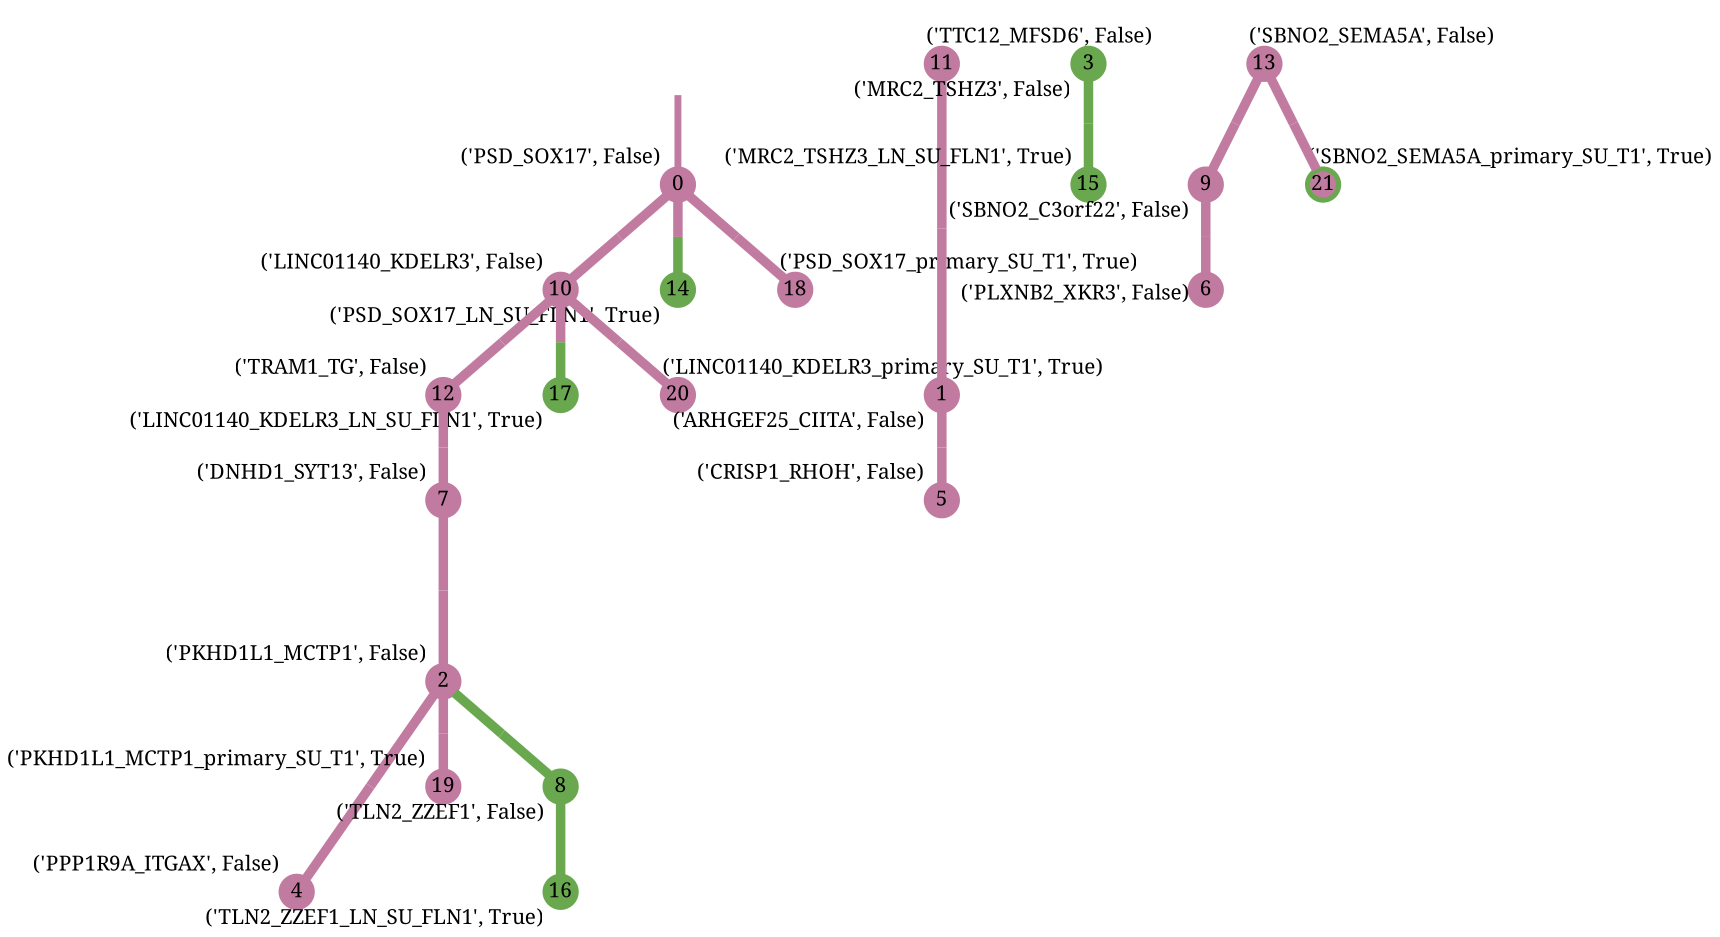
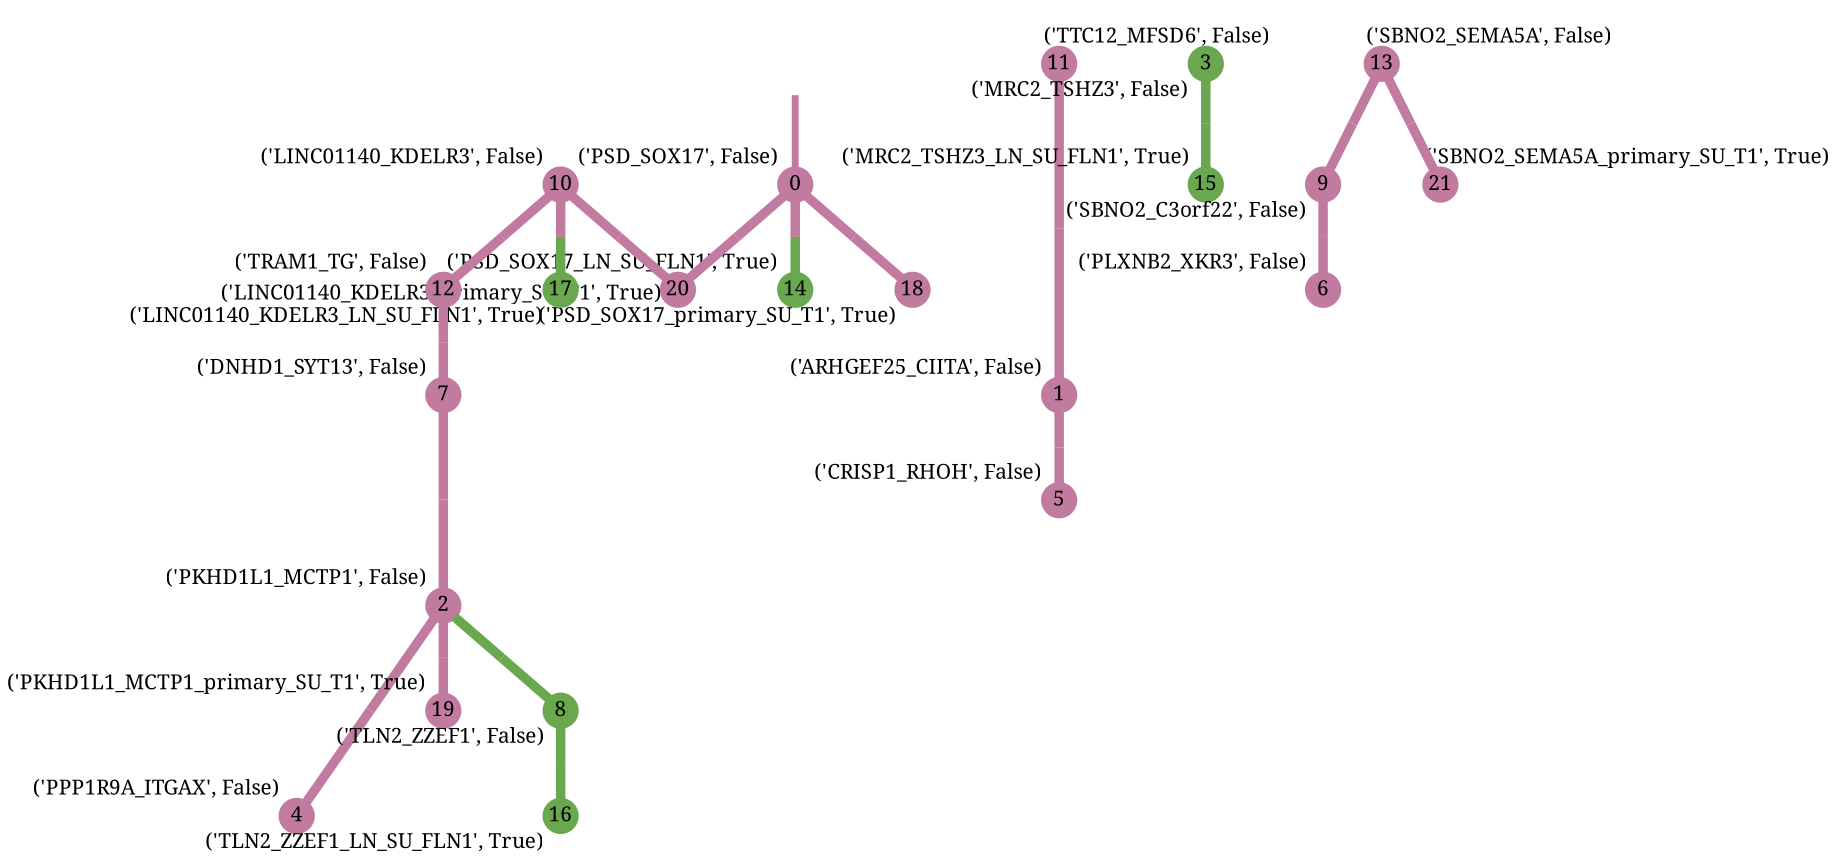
node "21 ('SBNO2_SEMA5A_primary_SU_T1', True)": color #6aa84fff -> #c27ba0ff
edge "0 ('PSD_SOX17', False)" -> "10 ('LINC01140_KDELR3', False)": now "0 ('PSD_SOX17', False)" -> "20 ('LINC01140_KDELR3_primary_SU_T1', True)"
